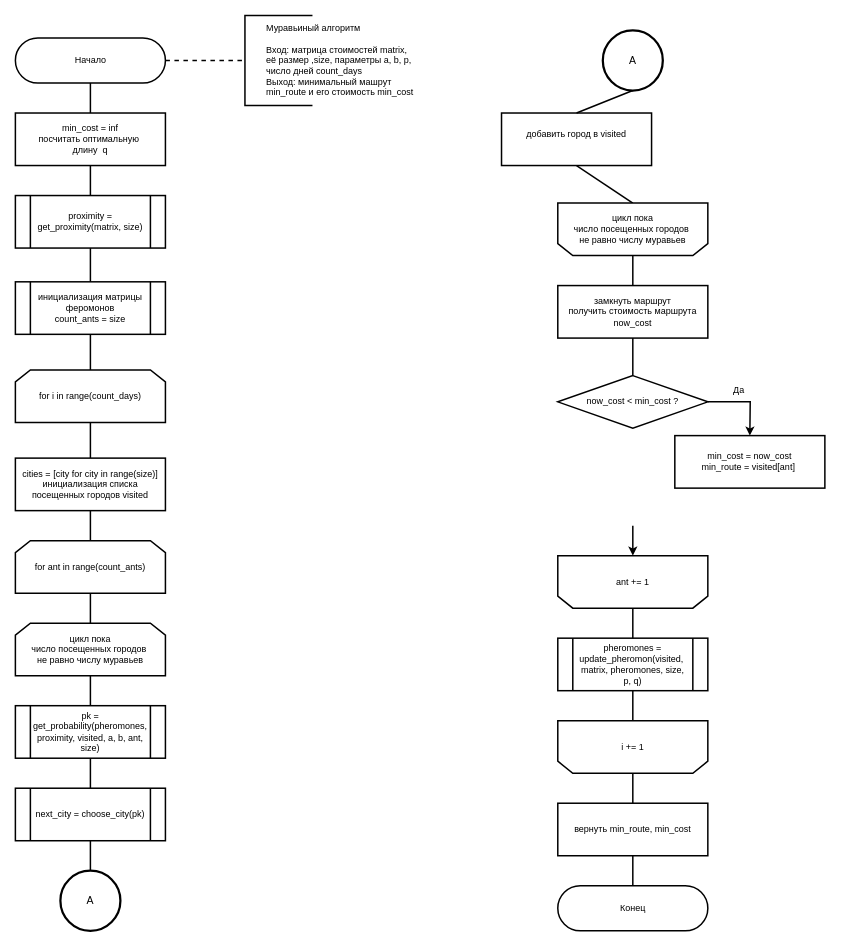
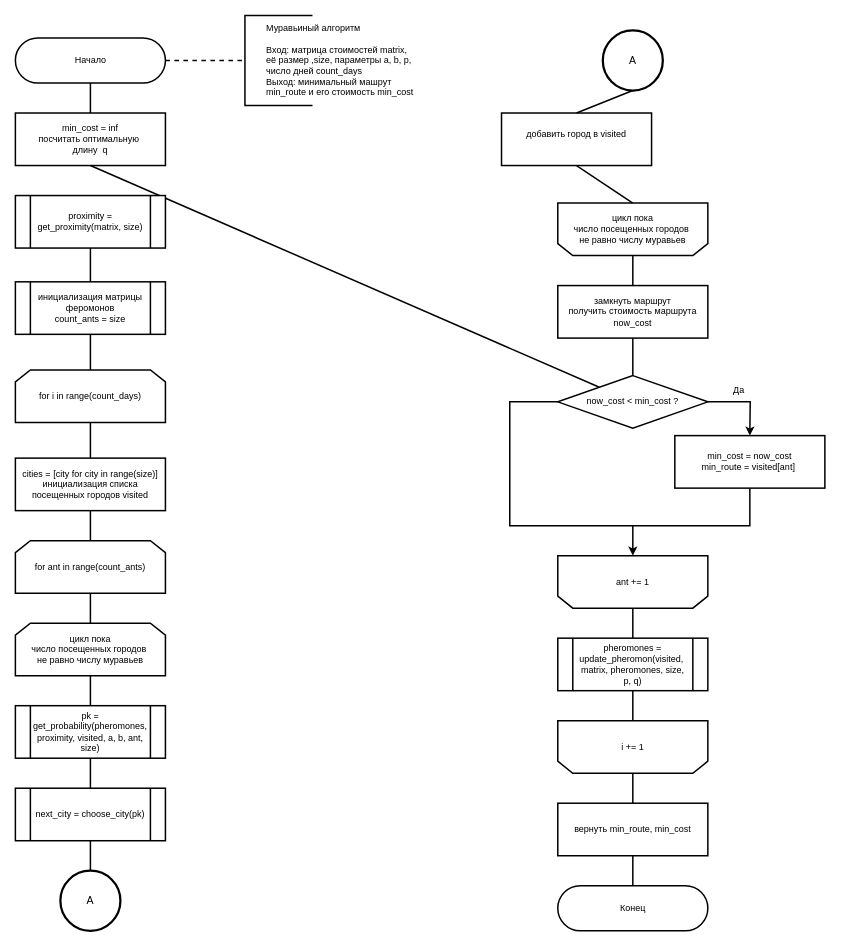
edge "min_cost = inf посчитать оптимальную длину q" -- "proximity = get_proximity(matrix, size)": now "min_cost = inf посчитать оптимальную длину q" -- "now_cost < min_cost ?"
edge "now_cost < min_cost ?" -- "min_cost = now_cost min_route = visited[ant]": added
